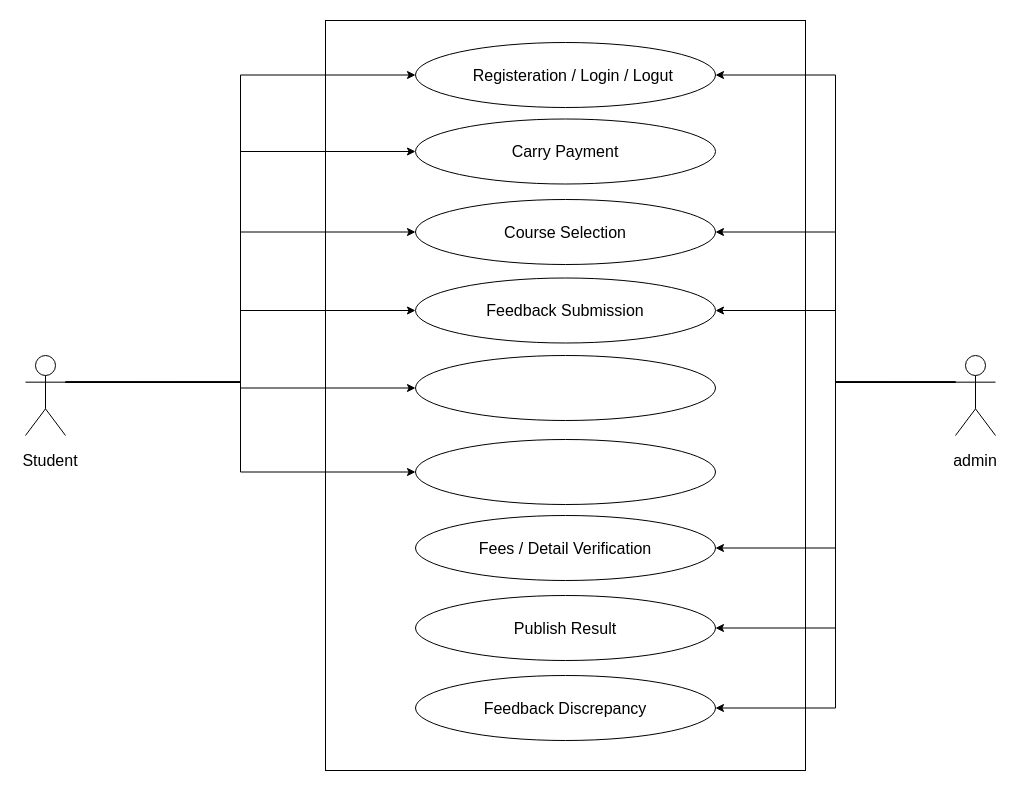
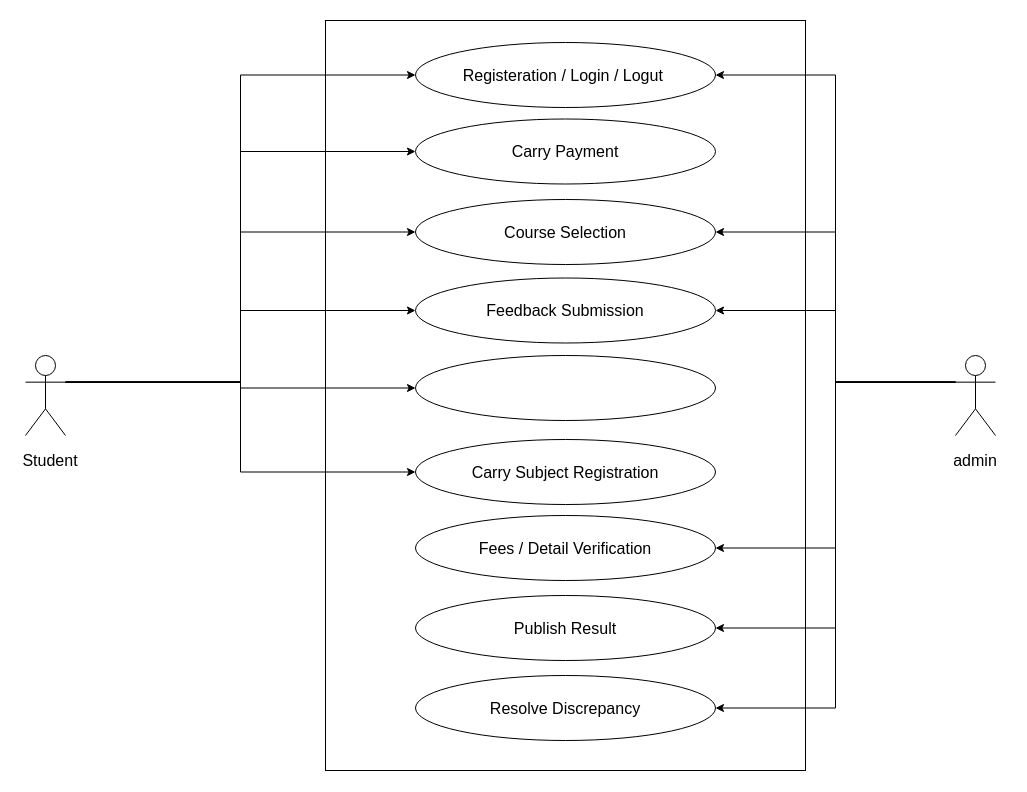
node "Registeration / Login / Logut": moved (576, 75) -> (566, 75)
node "Carry Subject Registration": added
node "Feedback Discrepancy": label "Feedback Discrepancy" -> "Resolve Discrepancy"
